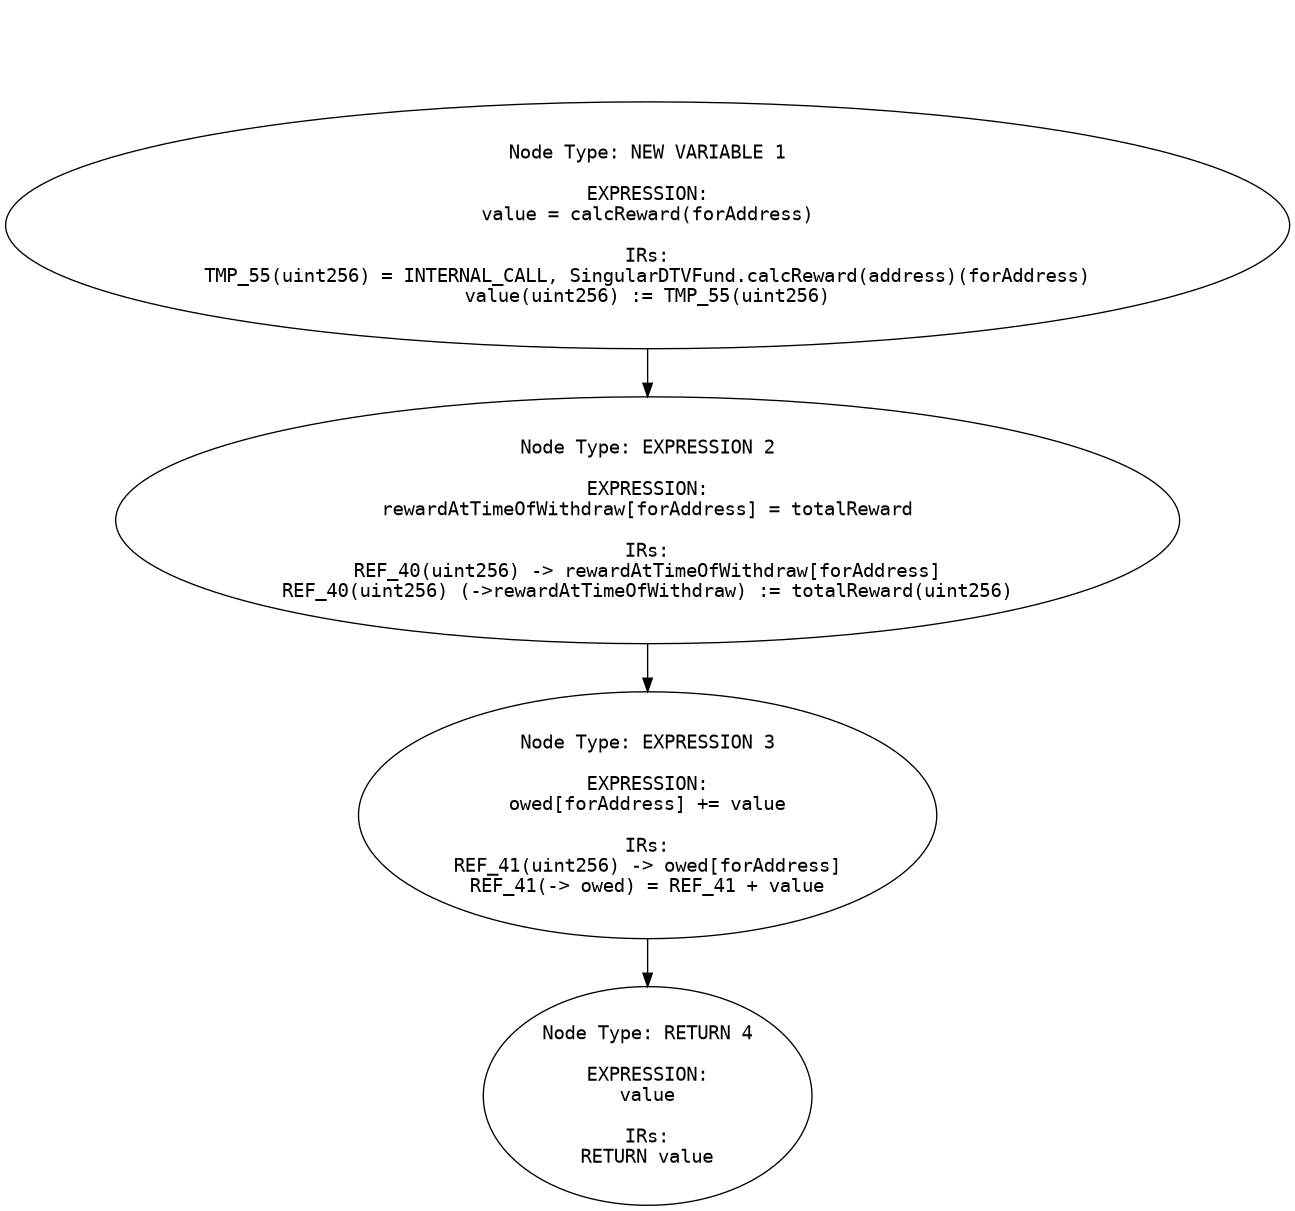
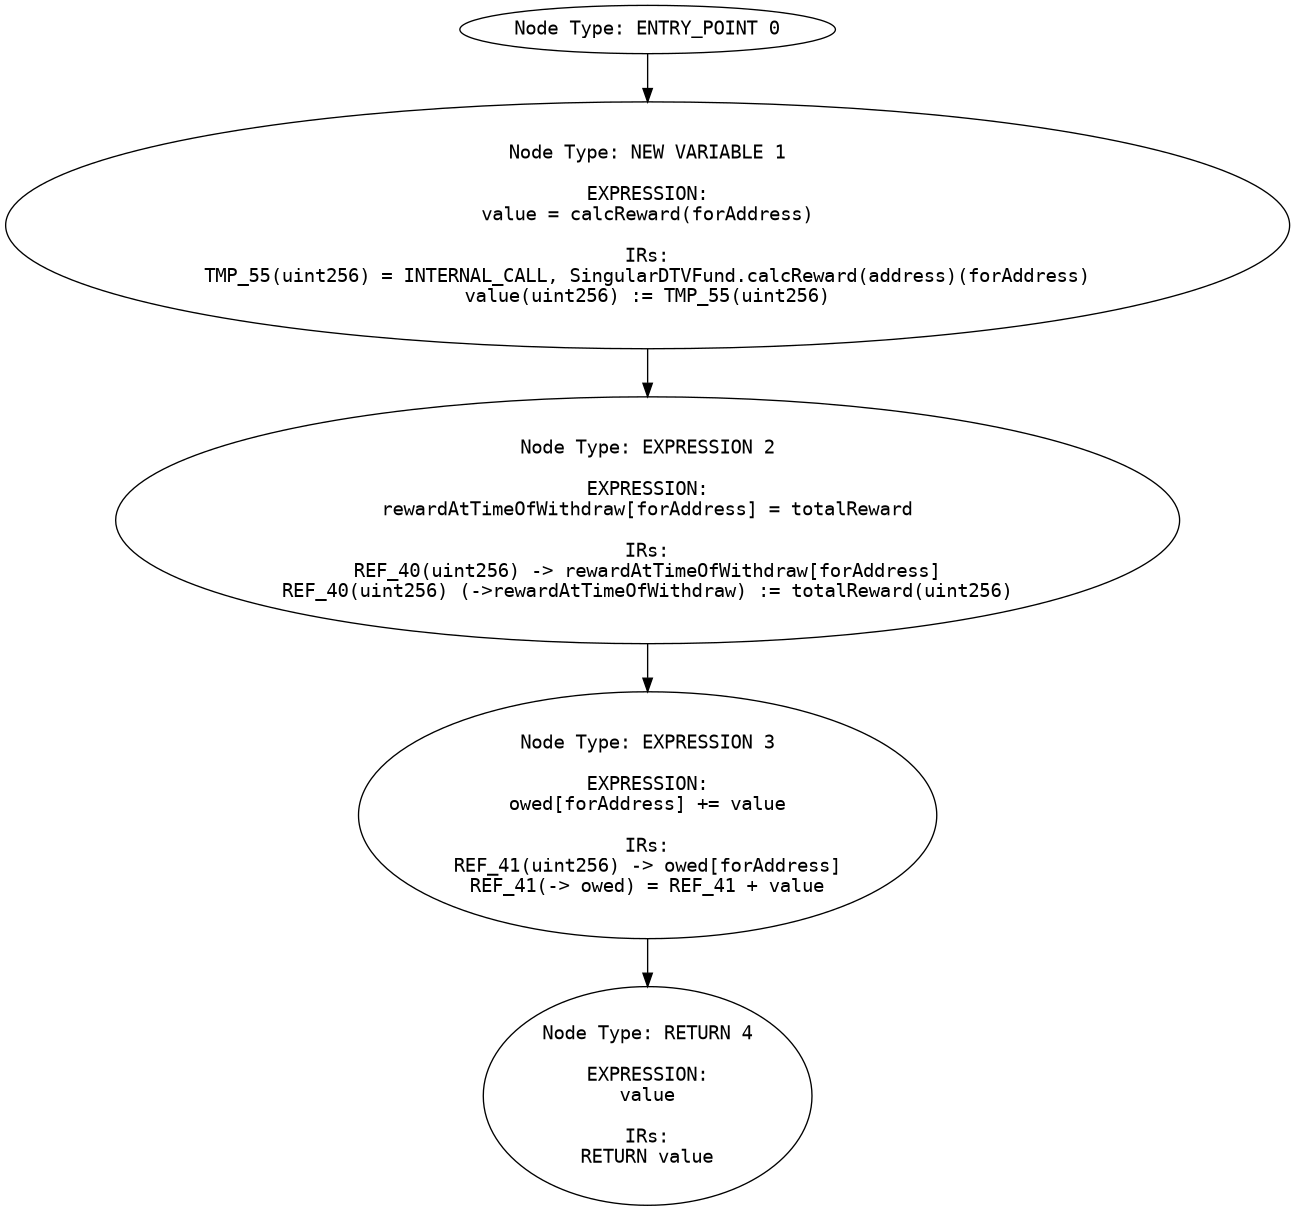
node "Node Type: ENTRY_POINT 0": added
